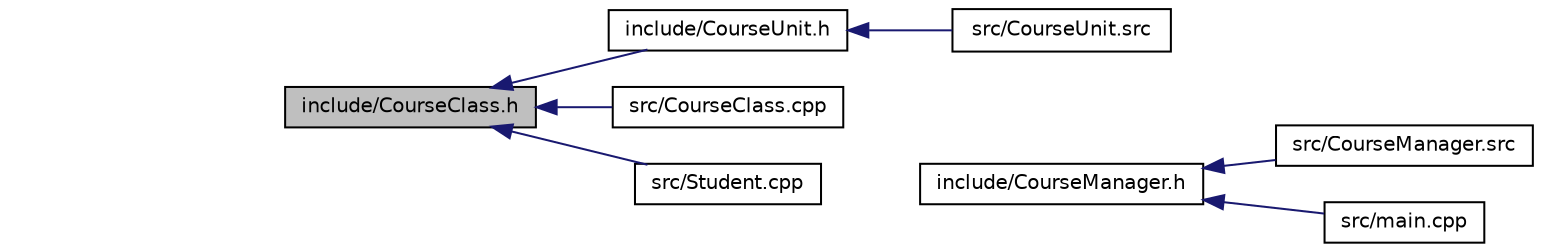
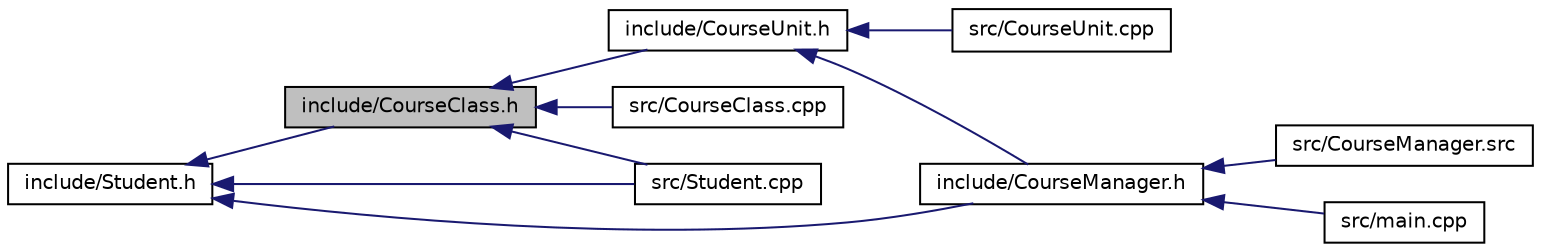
node "src/CourseUnit.src": label "src/CourseUnit.src" -> "src/CourseUnit.cpp"
edge "include/CourseManager.h" -> "include/CourseUnit.h": added
node "include/Student.h": added
